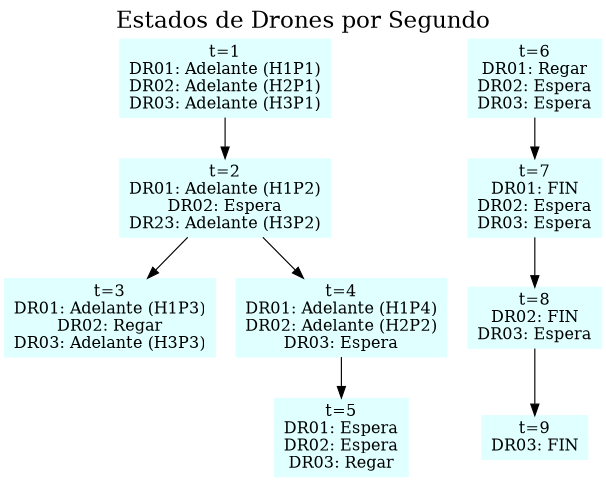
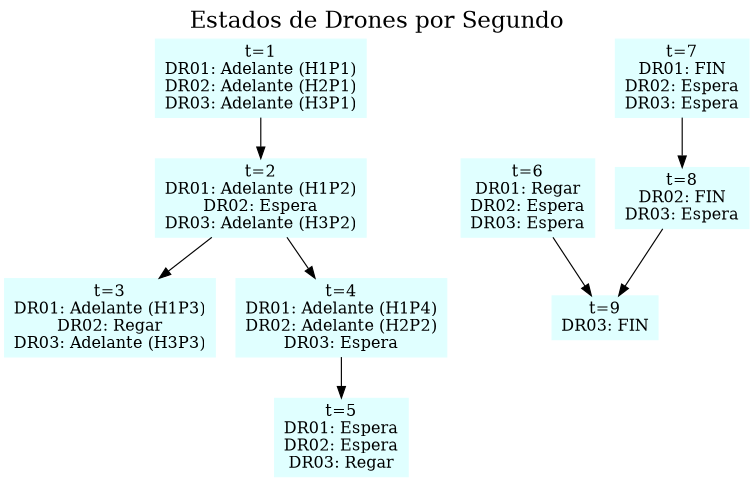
edge "t=6 DR01: Regar DR02: Espera DR03: Espera" -> "t=7 DR01: FIN DR02: Espera DR03: Espera": now "t=6 DR01: Regar DR02: Espera DR03: Espera" -> "t=9 DR03: FIN"
node "t=2 DR01: Adelante (H1P2) DR02: Espera DR23: Adelante (H3P2)": label "t=2 DR01: Adelante (H1P2) DR02: Espera DR23: Adelante (H3P2)" -> "t=2 DR01: Adelante (H1P2) DR02: Espera DR03: Adelante (H3P2)"
